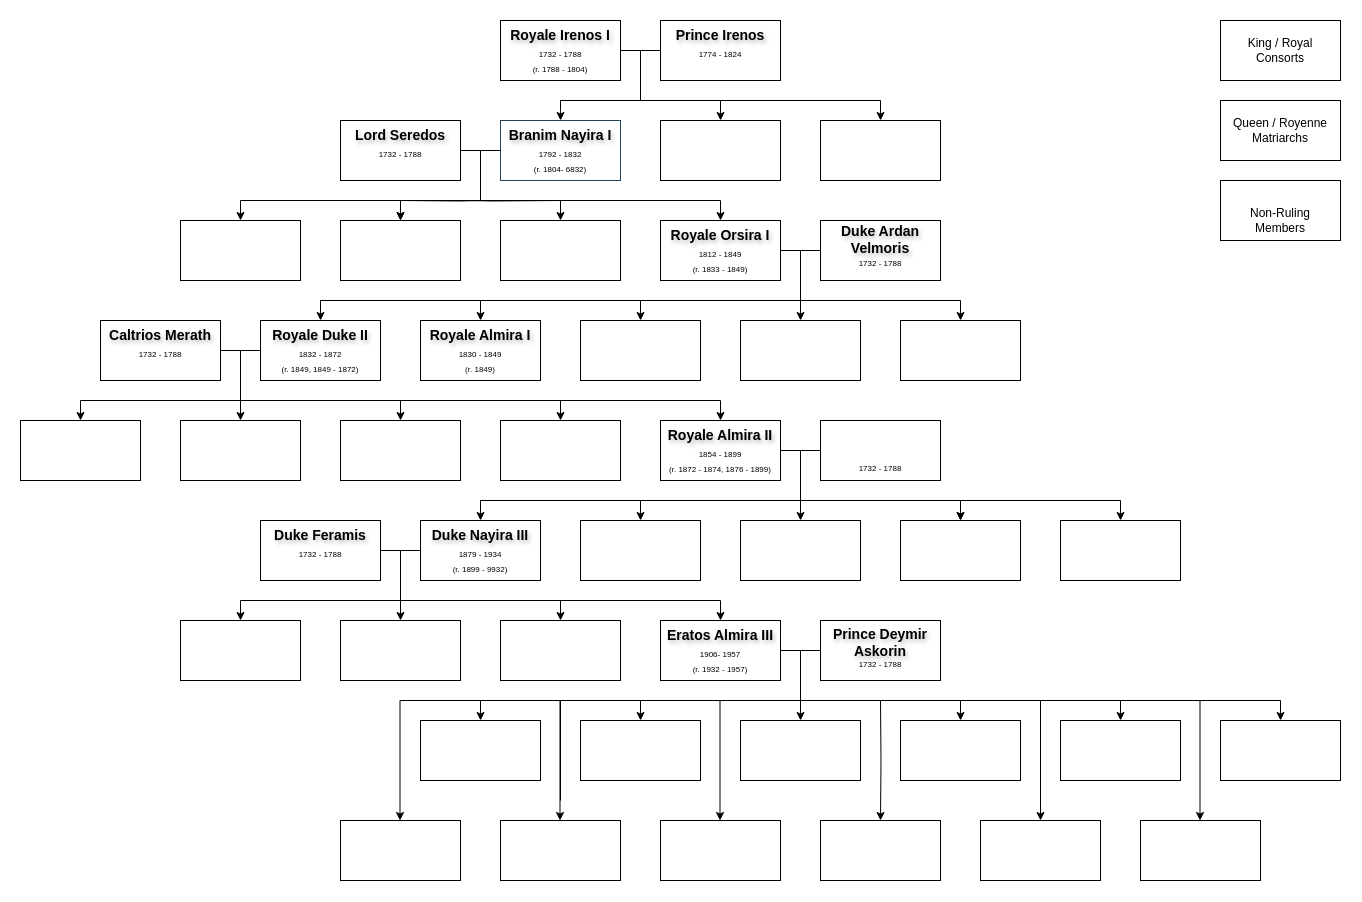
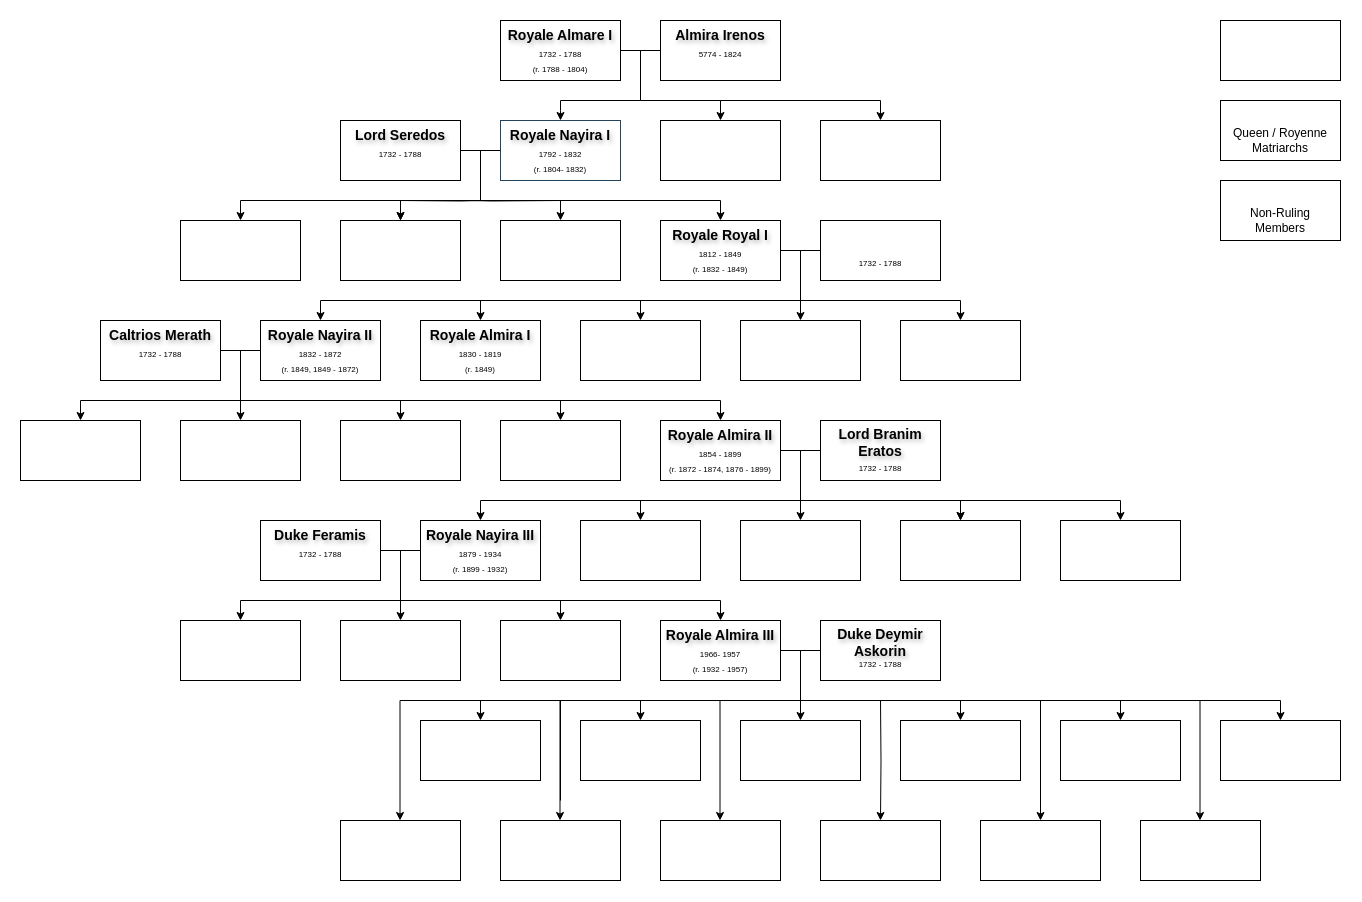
node "Royale Irenos I": label "Royale Irenos I" -> "Royale Almare I"
node "Prince Irenos": label "Prince Irenos" -> "Almira Irenos"
node "King / Royal Consorts": removed
node "1774 - 1824": label "1774 - 1824" -> "5774 - 1824"
node "Queen / Royenne Matriarchs": moved (1281, 131) -> (1281, 141)
node "Branim Nayira I": label "Branim Nayira I" -> "Royale Nayira I"
node "1792 - 1832 (r. 1804- 6832)": label "1792 - 1832 (r. 1804- 6832)" -> "1792 - 1832 (r. 1804- 1832)"
node "Royale Orsira I": label "Royale Orsira I" -> "Royale Royal I"
node "Duke Ardan Velmoris": removed
node "1812 - 1849 (r. 1833 - 1849)": label "1812 - 1849 (r. 1833 - 1849)" -> "1812 - 1849 (r. 1832 - 1849)"
node "Royale Duke II": label "Royale Duke II" -> "Royale Nayira II"
node "1830 - 1849 (r. 1849)": label "1830 - 1849 (r. 1849)" -> "1830 - 1819 (r. 1849)"
node "Lord Branim Eratos": added
node "Duke Nayira III": label "Duke Nayira III" -> "Royale Nayira III"
node "1879 - 1934 (r. 1899 - 9932)": label "1879 - 1934 (r. 1899 - 9932)" -> "1879 - 1934 (r. 1899 - 1932)"
node "Eratos Almira III": label "Eratos Almira III" -> "Royale Almira III"
node "Prince Deymir Askorin": label "Prince Deymir Askorin" -> "Duke Deymir Askorin"
node "1906- 1957 (r. 1932 - 1957)": label "1906- 1957 (r. 1932 - 1957)" -> "1966- 1957 (r. 1932 - 1957)"
